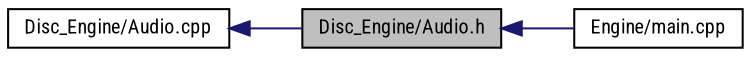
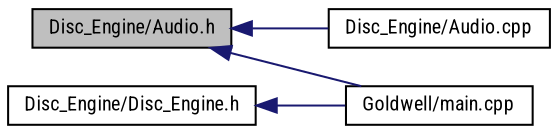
edge "Disc_Engine/Audio.h" -> "Disc_Engine/Audio.cpp": reversed
node "Engine/main.cpp": label "Engine/main.cpp" -> "Goldwell/main.cpp"
node "Disc_Engine/Disc_Engine.h": added
